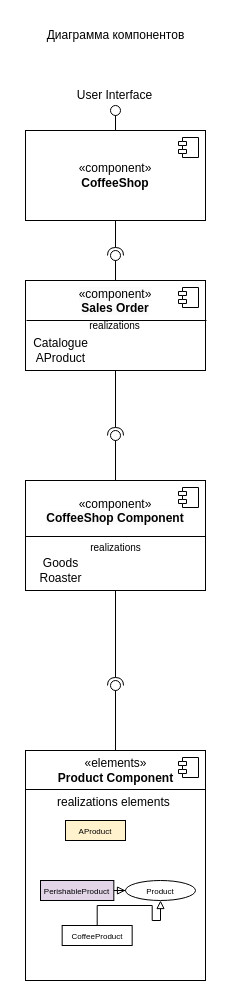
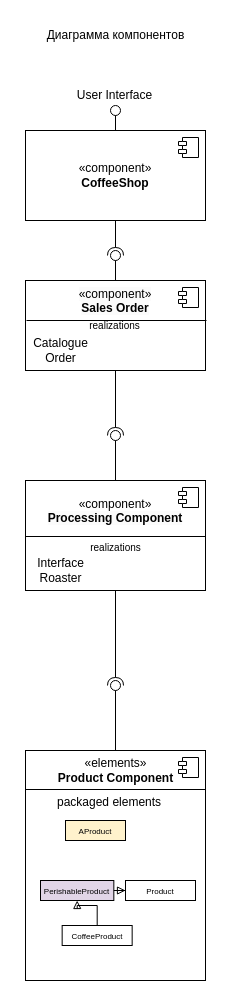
node "Catalogue AProduct": label "Catalogue AProduct" -> "Catalogue Order"
node "«component» CoffeeShop Component": label "«component» CoffeeShop Component" -> "«component» Processing Component"
node "Goods Roaster": label "Goods Roaster" -> "Interface Roaster"
node "realizations elements": label "realizations elements" -> "packaged elements"
node "Product": shape ellipse -> rectangle
edge "CoffeeProduct" -> "Product": now "CoffeeProduct" -> "PerishableProduct"
